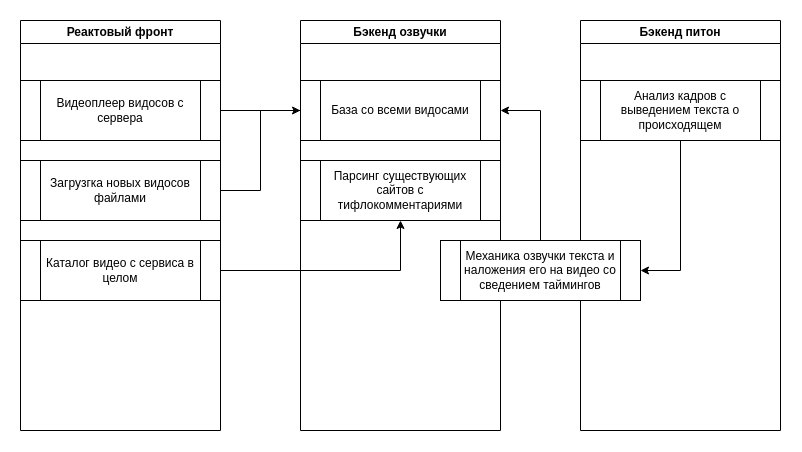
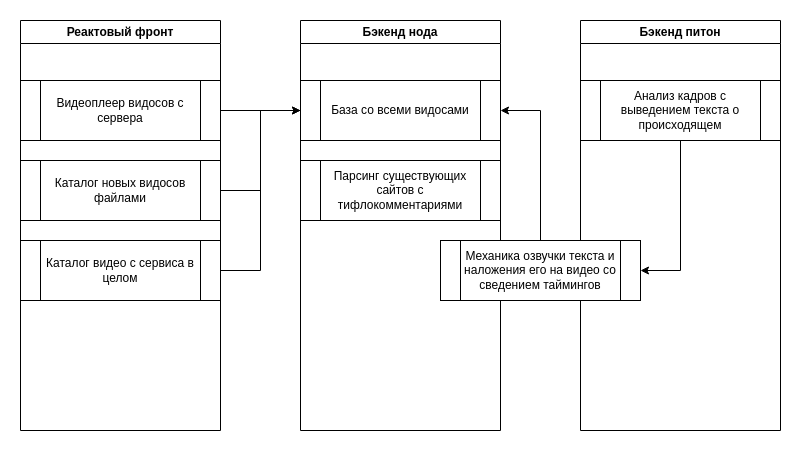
node "Бэкенд озвучки": label "Бэкенд озвучки" -> "Бэкенд нода"
node "Загрузгка новых видосов файлами": label "Загрузгка новых видосов файлами" -> "Каталог новых видосов файлами"
edge "Каталог видео с сервиса в целом" -> "Парсинг существующих сайтов с тифлокомментариями": now "Каталог видео с сервиса в целом" -> "База со всеми видосами"
